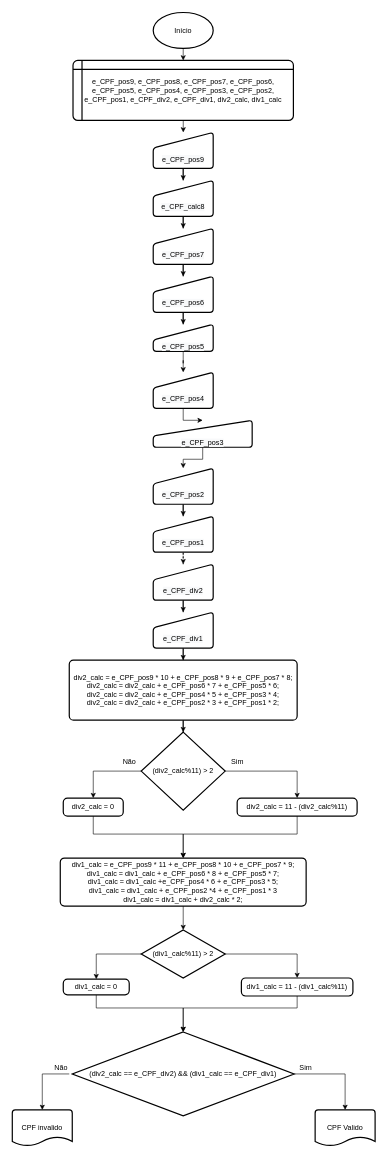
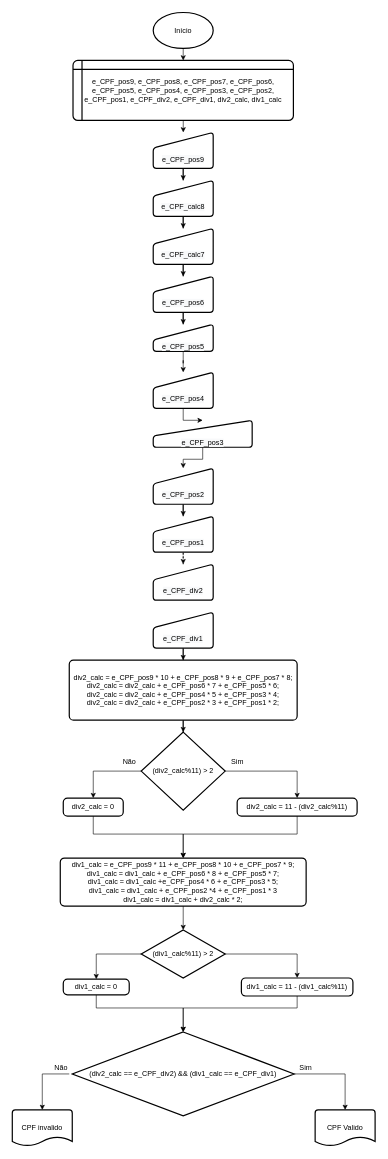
node "e_CPF_pos7": label "e_CPF_pos7" -> "e_CPF_calc7"
edge "e_CPF_div2" -> "e_CPF_div1": removed
